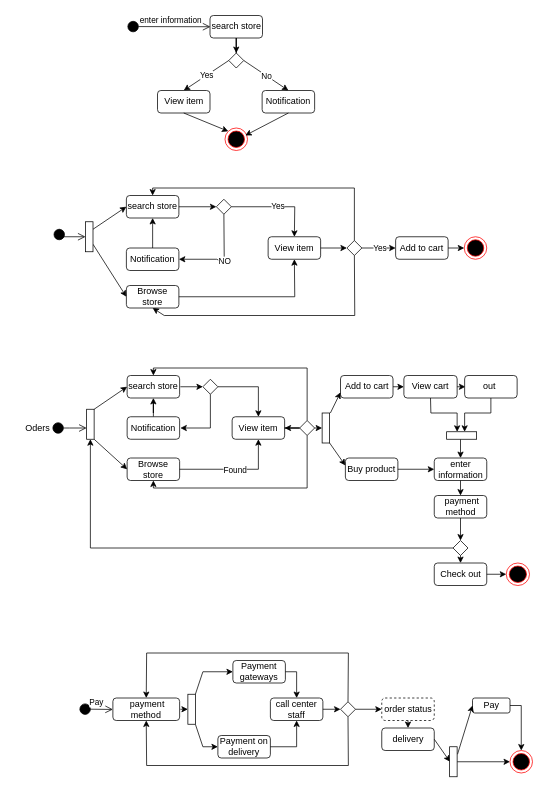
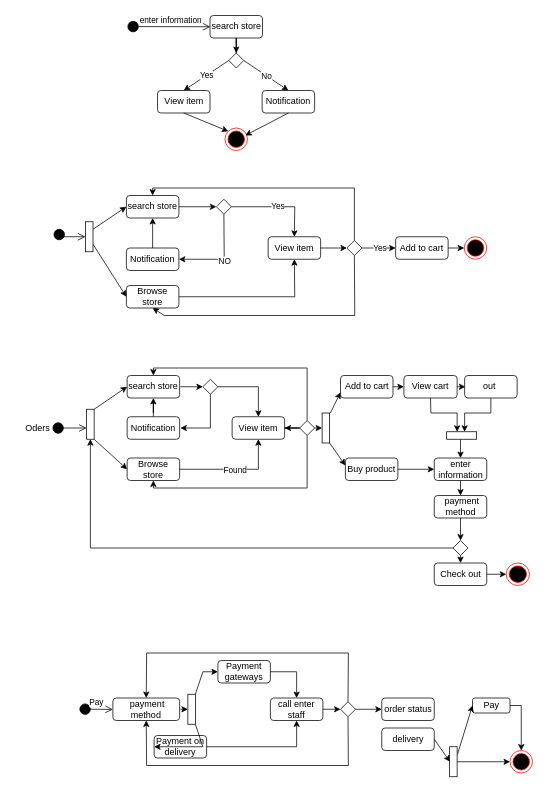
node "Payment gateways": moved (259, 672) -> (244, 672)
node "call center staff": label "call center staff" -> "call enter staff"
node "order status": style dashed -> solid
edge "order status" -> "delivery": removed
node "Payment on delivery": moved (244, 747) -> (180, 747)
